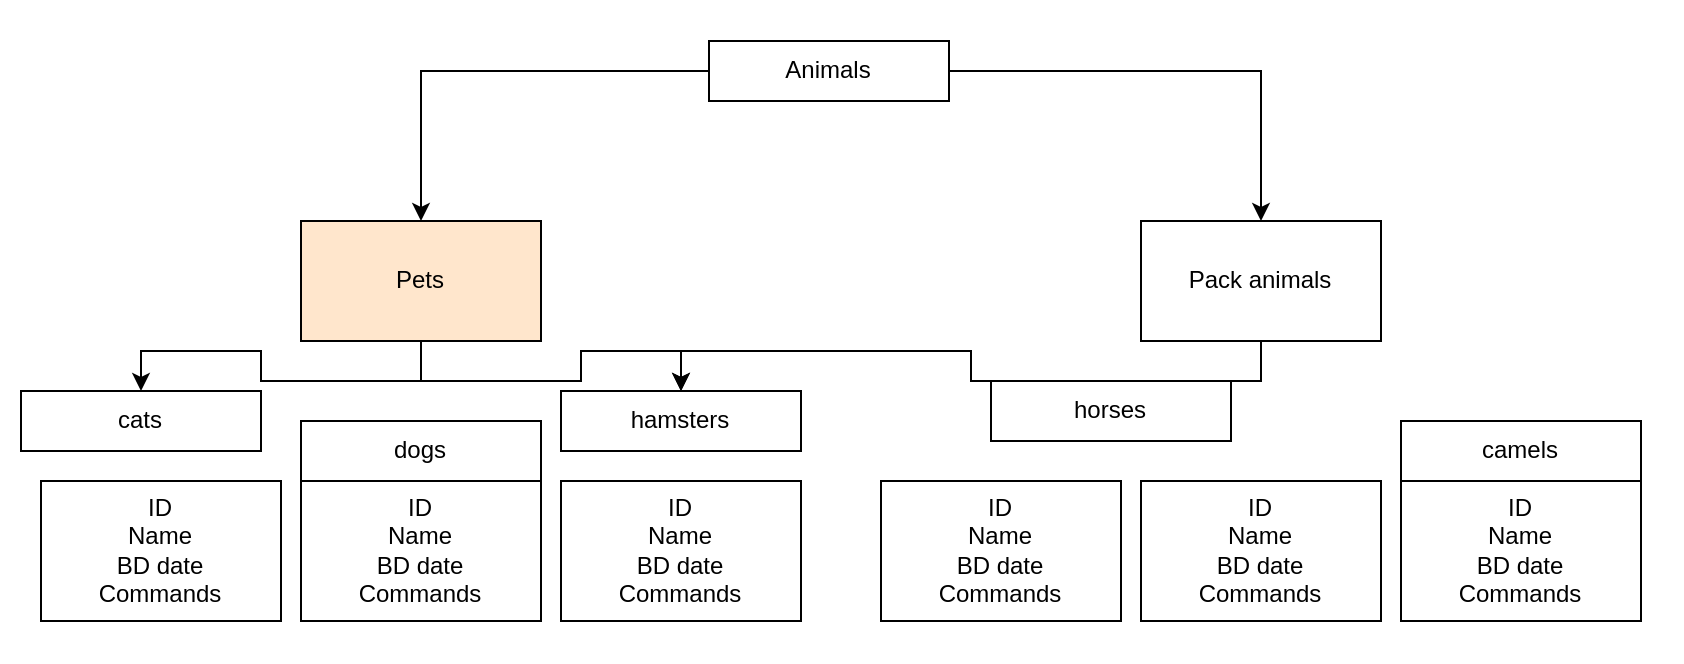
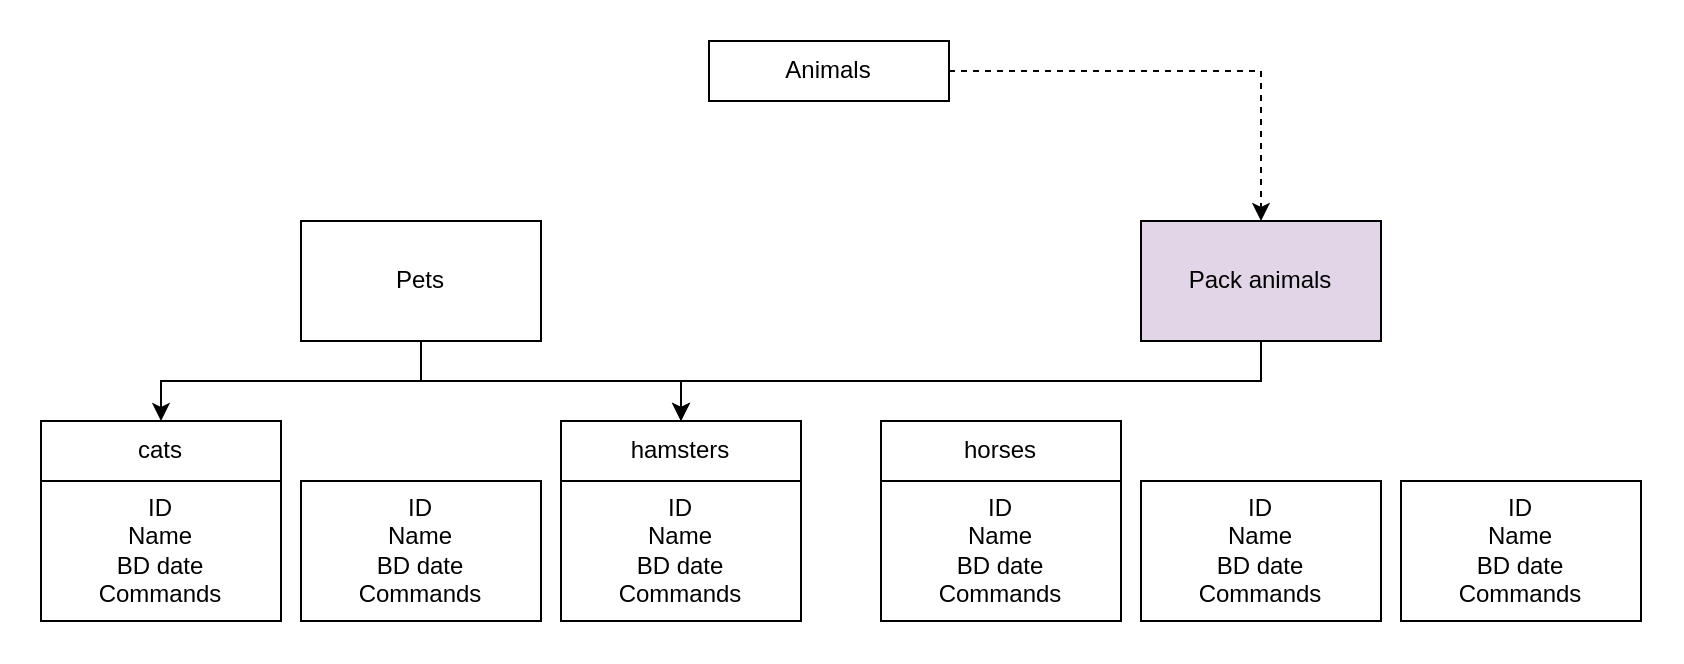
edge "Animals" -> "Pets": removed
edge "Animals" -> "Pack animals": style solid -> dashed
node "Pets": fillcolor #ffe6cc -> #ffffff
node "Pack animals": fillcolor #ffffff -> #e1d5e7
node "horses": moved (1111, 411) -> (1001, 451)
node "cats": moved (141, 421) -> (161, 451)
node "hamsters": moved (681, 421) -> (681, 451)
node "dogs": removed
node "camels": removed
